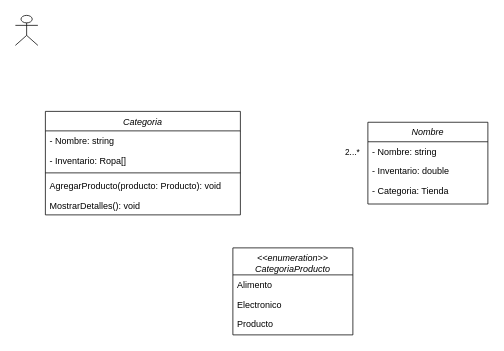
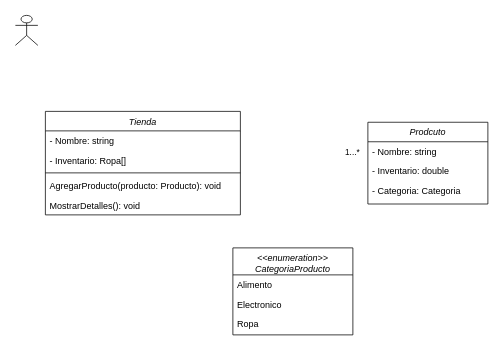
node "Categoria": label "Categoria" -> "Tienda"
node "Nombre": label "Nombre" -> "Prodcuto"
node "2...*": label "2...*" -> "1...*"
node "- Categoria: Tienda": label "- Categoria: Tienda" -> "- Categoria: Categoria"
node "Producto": label "Producto" -> "Ropa"
